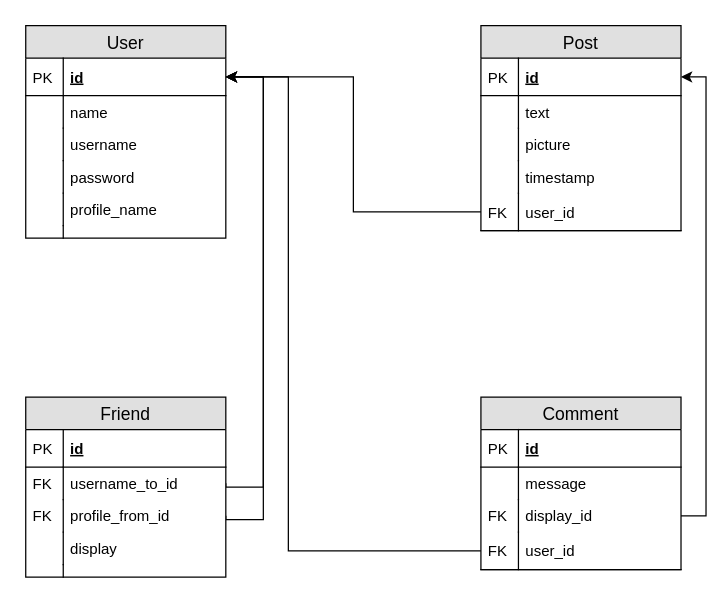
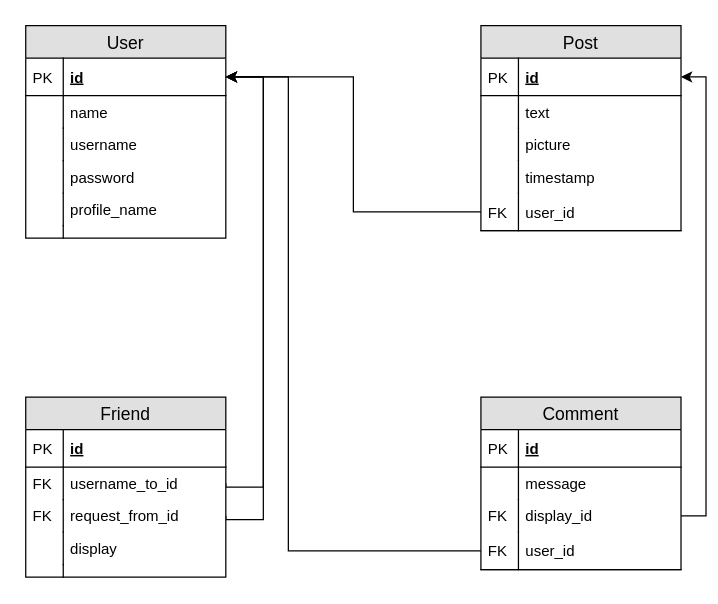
node "profile_from_id": label "profile_from_id" -> "request_from_id"
